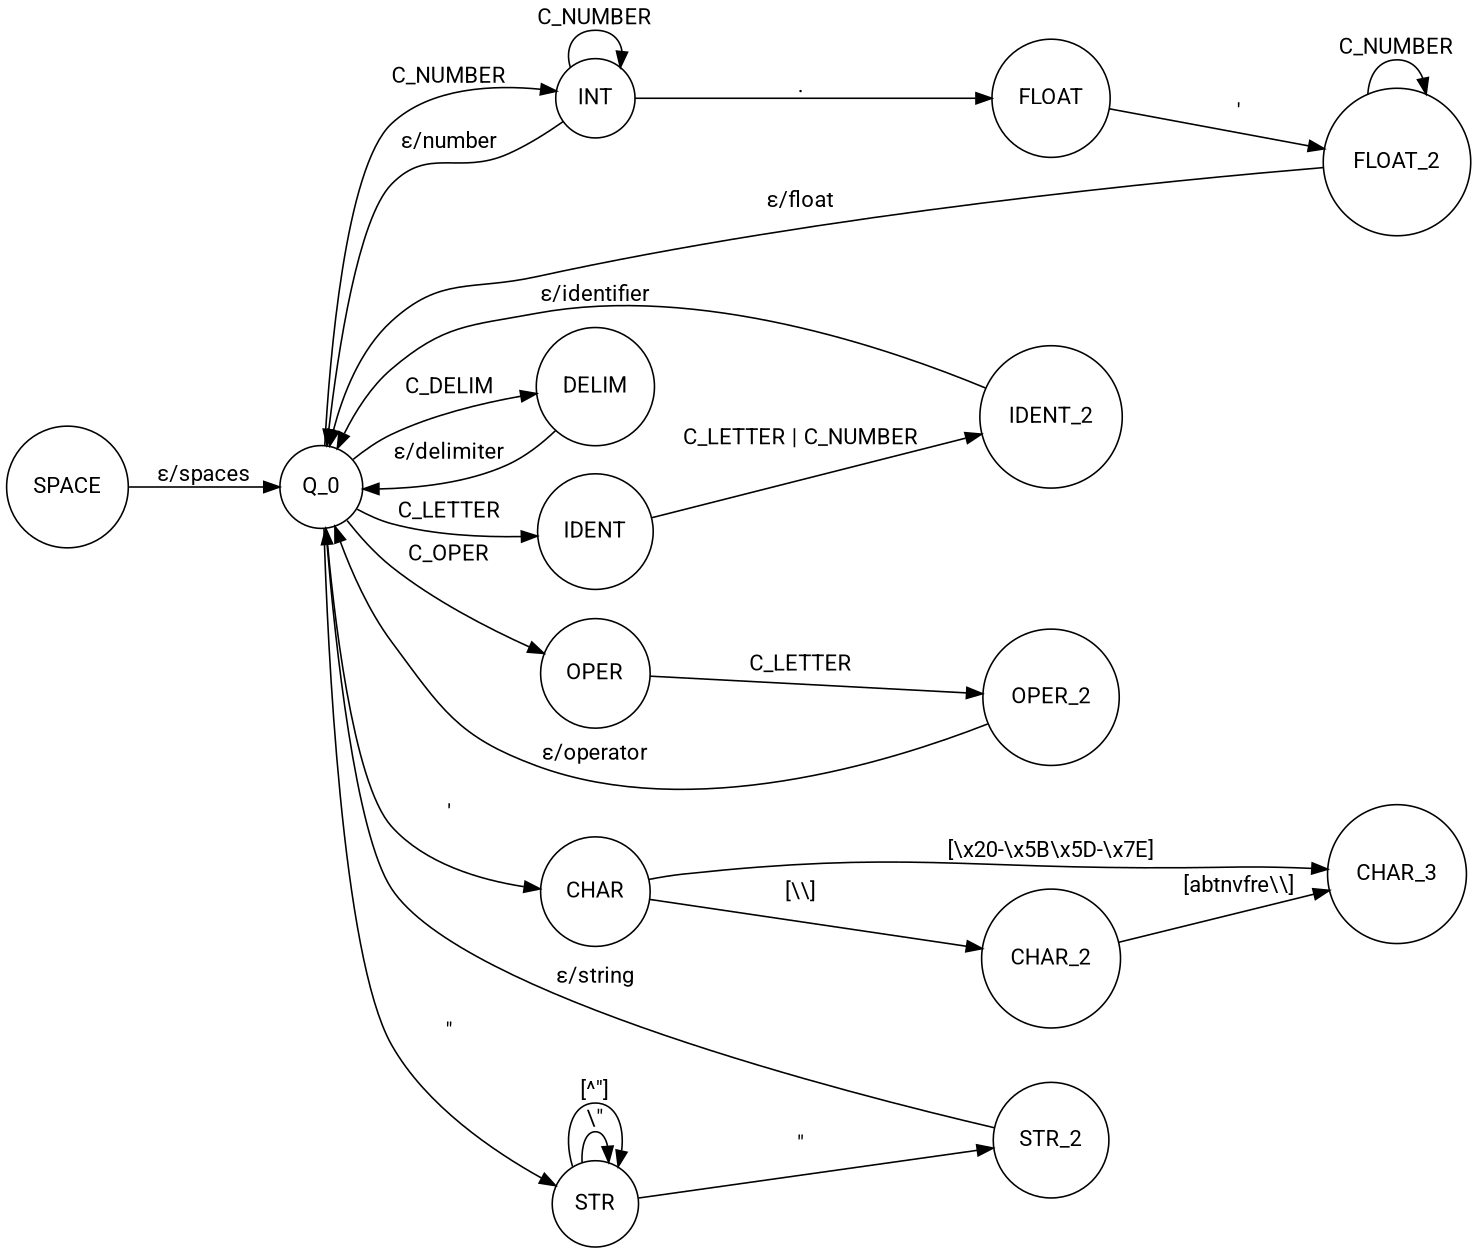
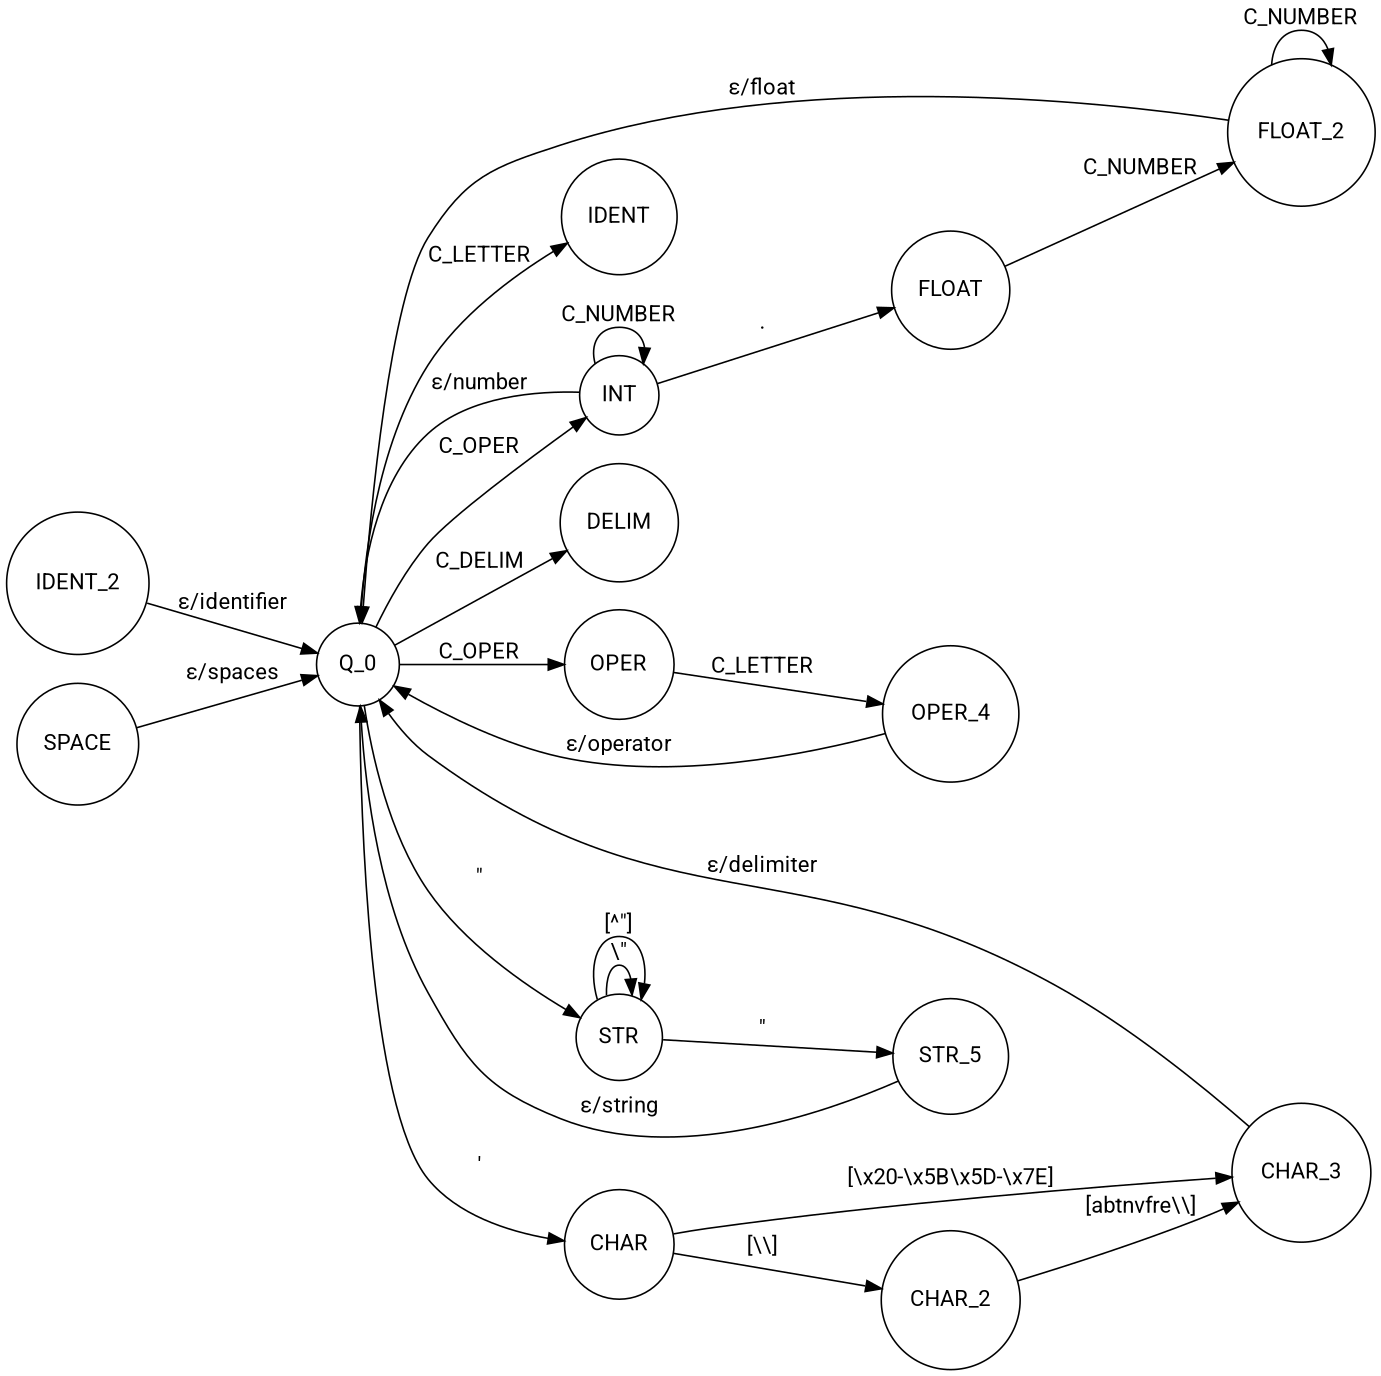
edge "Q_0" -> "INT": label "C_NUMBER" -> "C_OPER"
edge "FLOAT" -> "FLOAT_2": label "'" -> "C_NUMBER"
edge "DELIM" -> "Q_0": now "CHAR_3" -> "Q_0"
edge "IDENT" -> "IDENT_2": removed, label "C_LETTER | C_NUMBER"
node "OPER_2": label "OPER_2" -> "OPER_4"
node "STR_2": label "STR_2" -> "STR_5"
